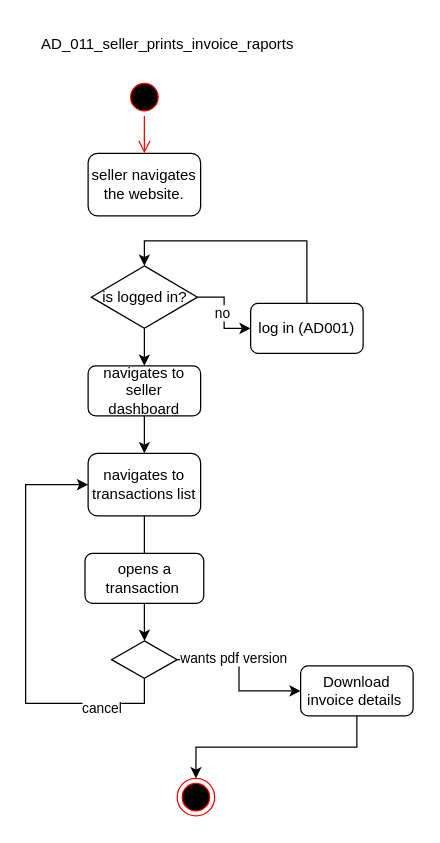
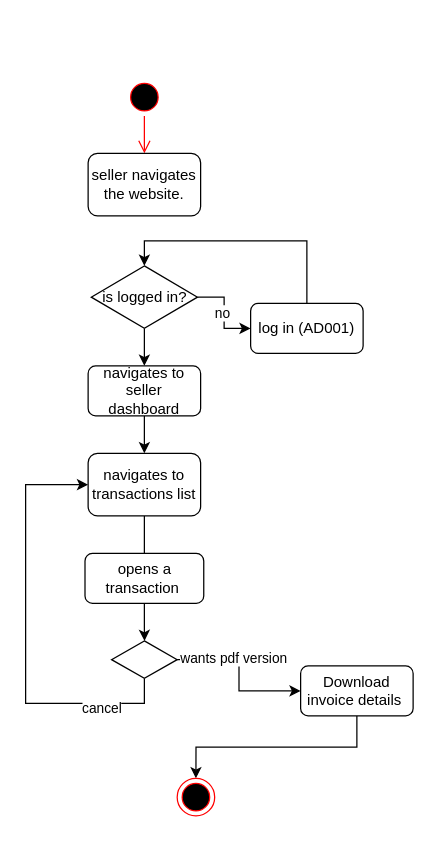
node "AD_011_seller_prints_invoice_raports": removed
